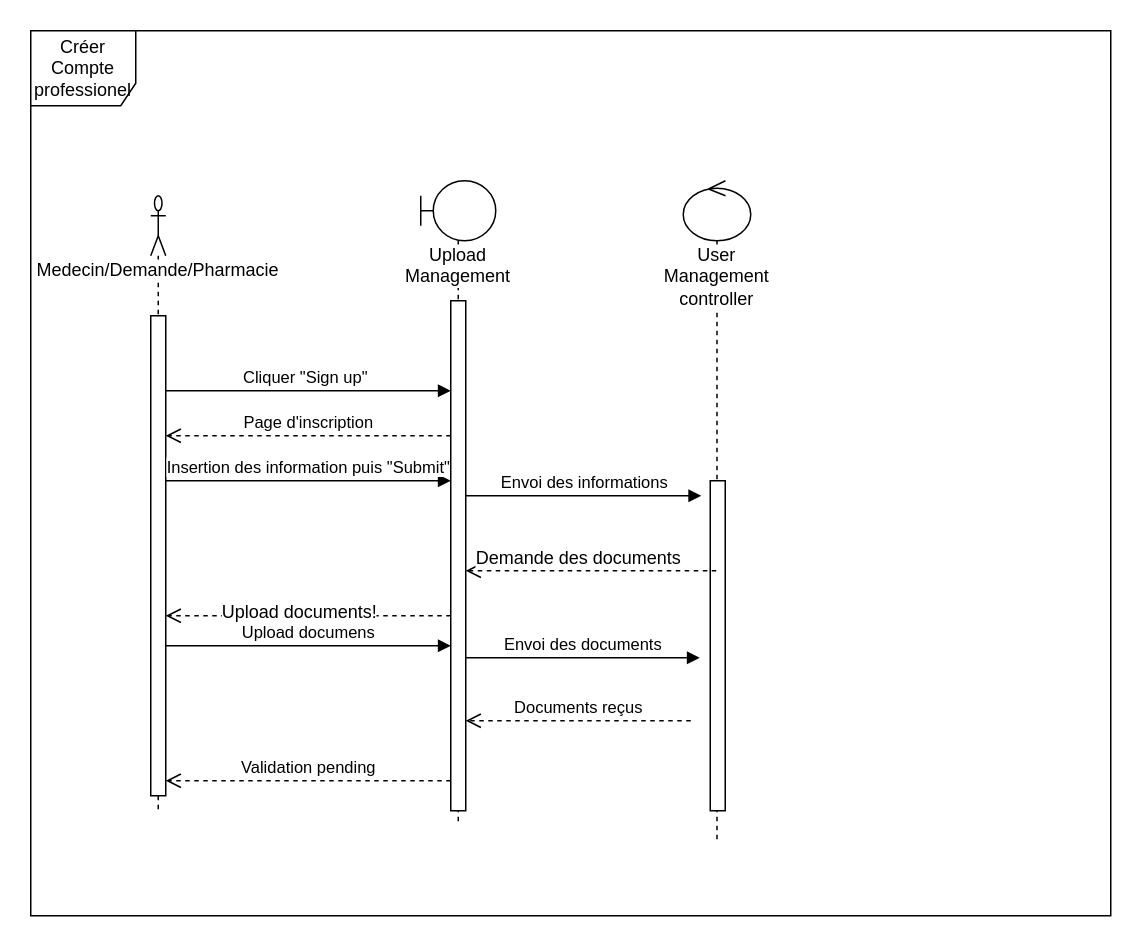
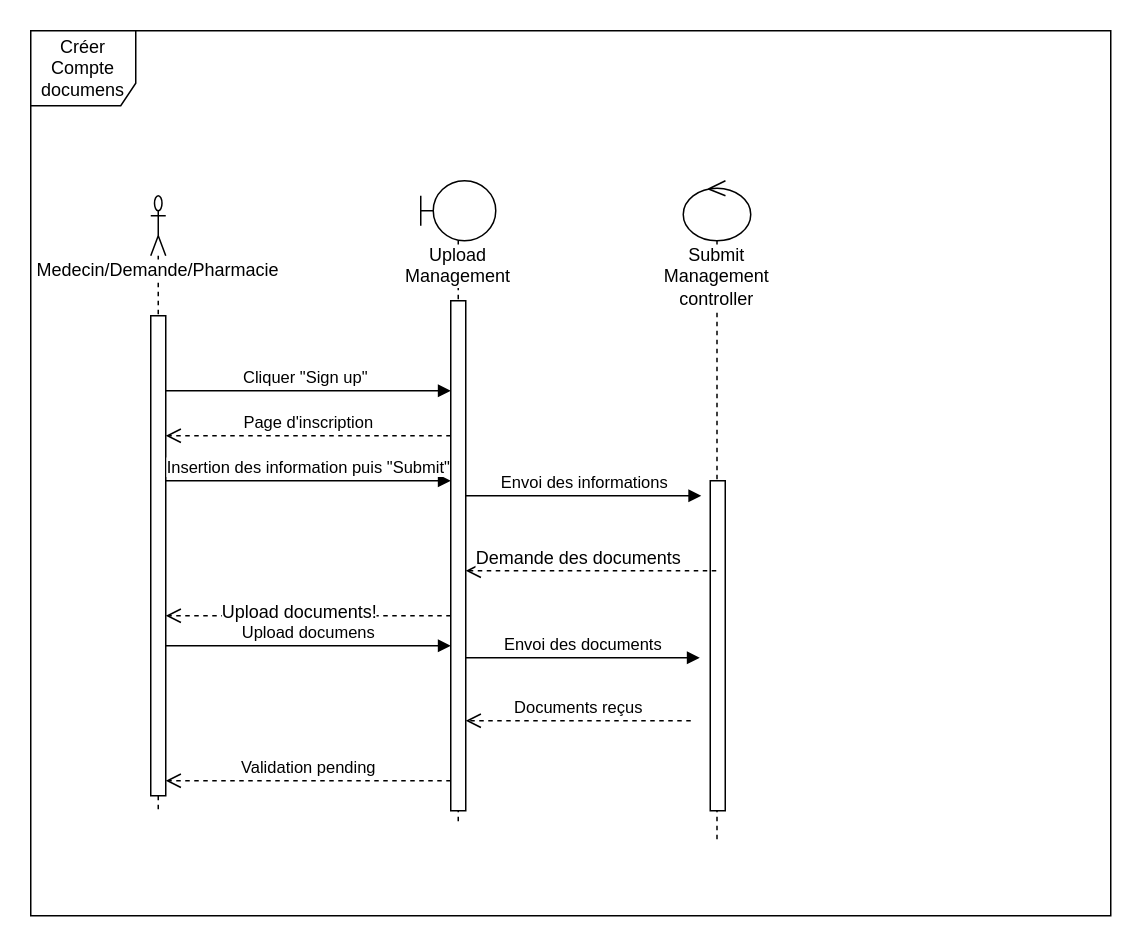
node "Créer Compte professionel": label "Créer Compte professionel" -> "Créer Compte documens"
node "User Management controller": label "User Management controller" -> "Submit Management controller"
